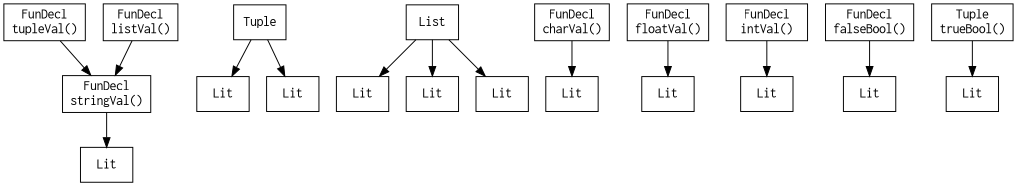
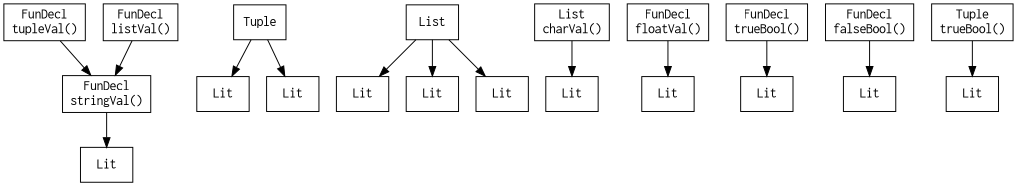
node "FunDecl charVal()": label "FunDecl charVal()" -> "List charVal()"
node "FunDecl intVal()": label "FunDecl intVal()" -> "FunDecl trueBool()"
